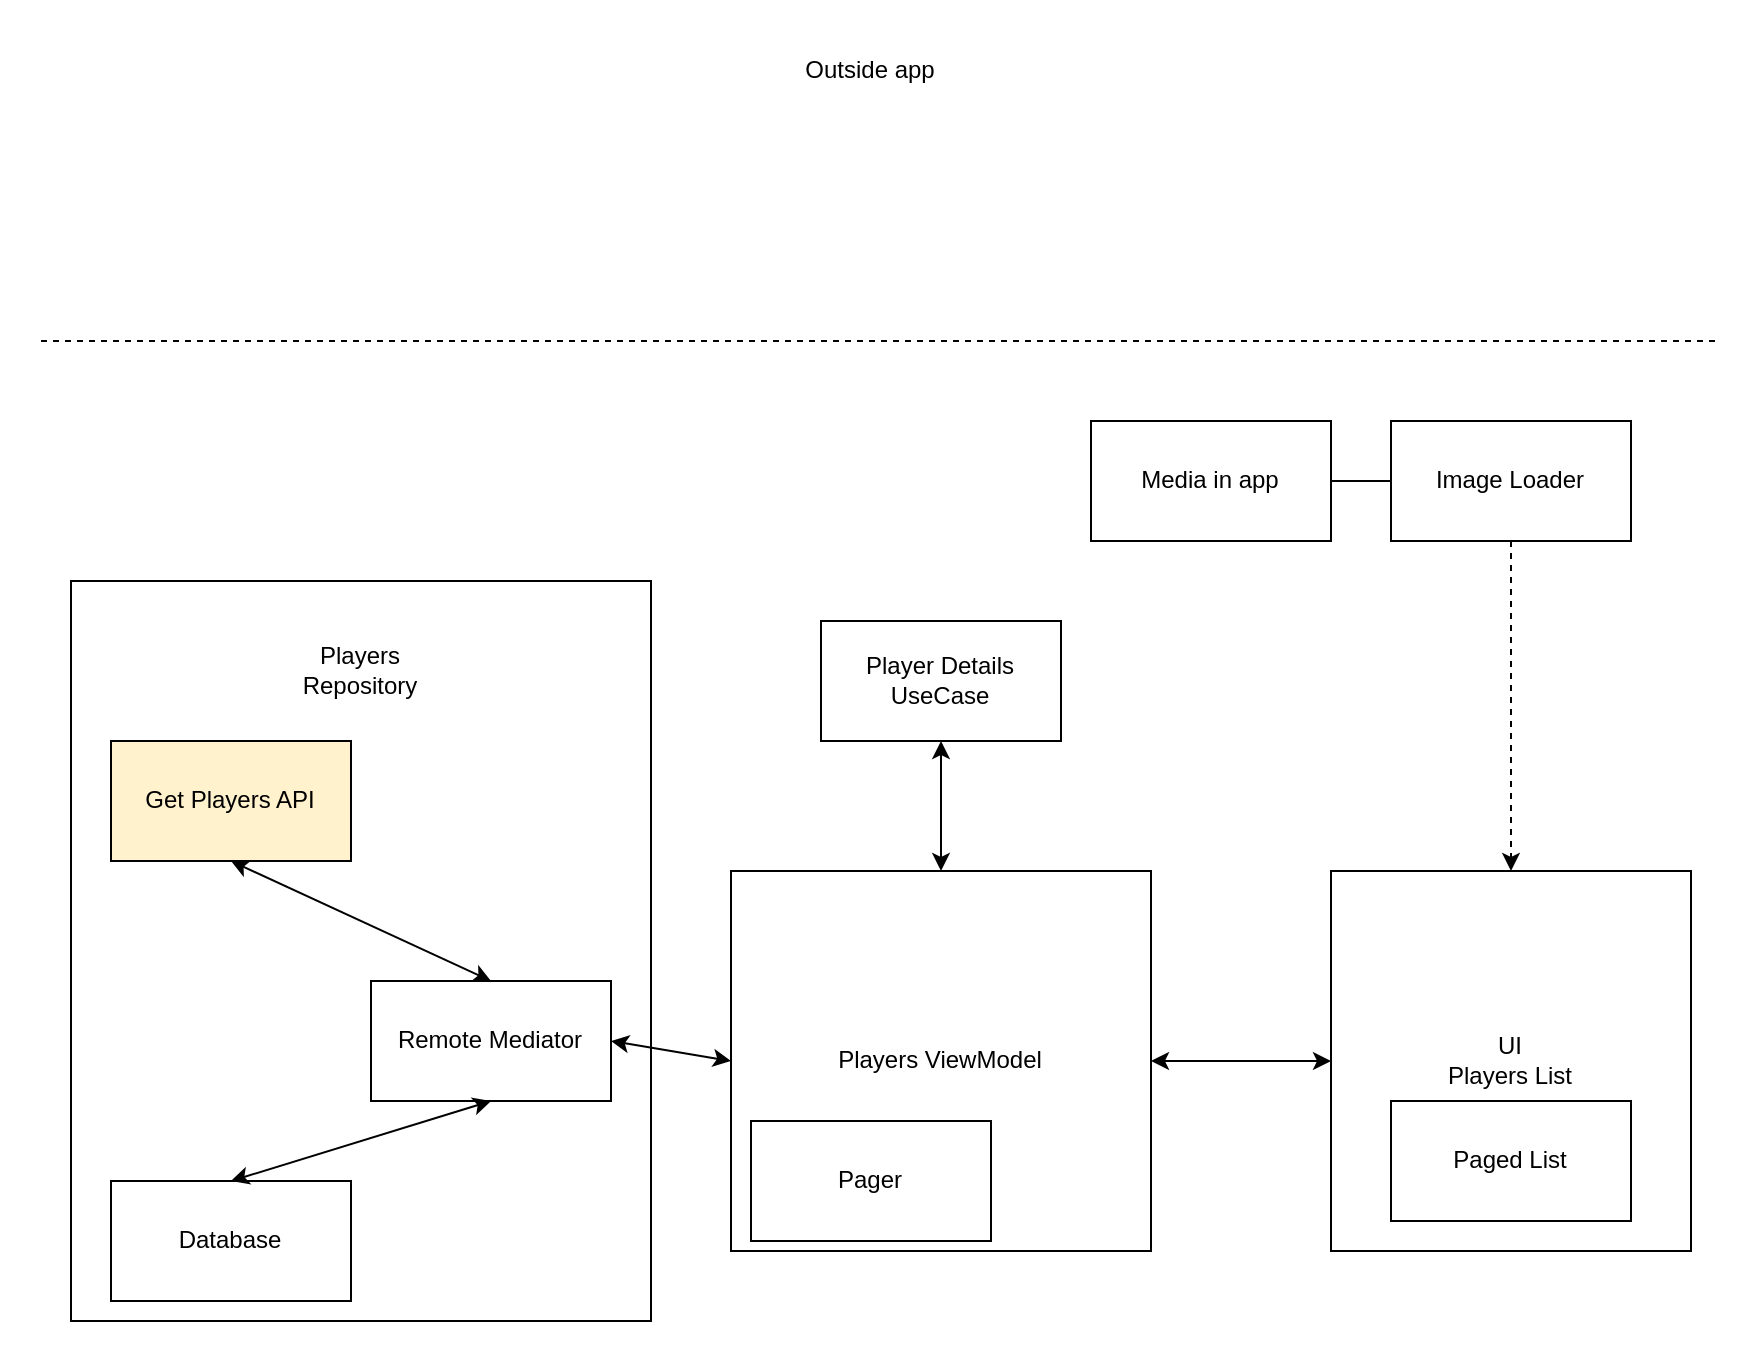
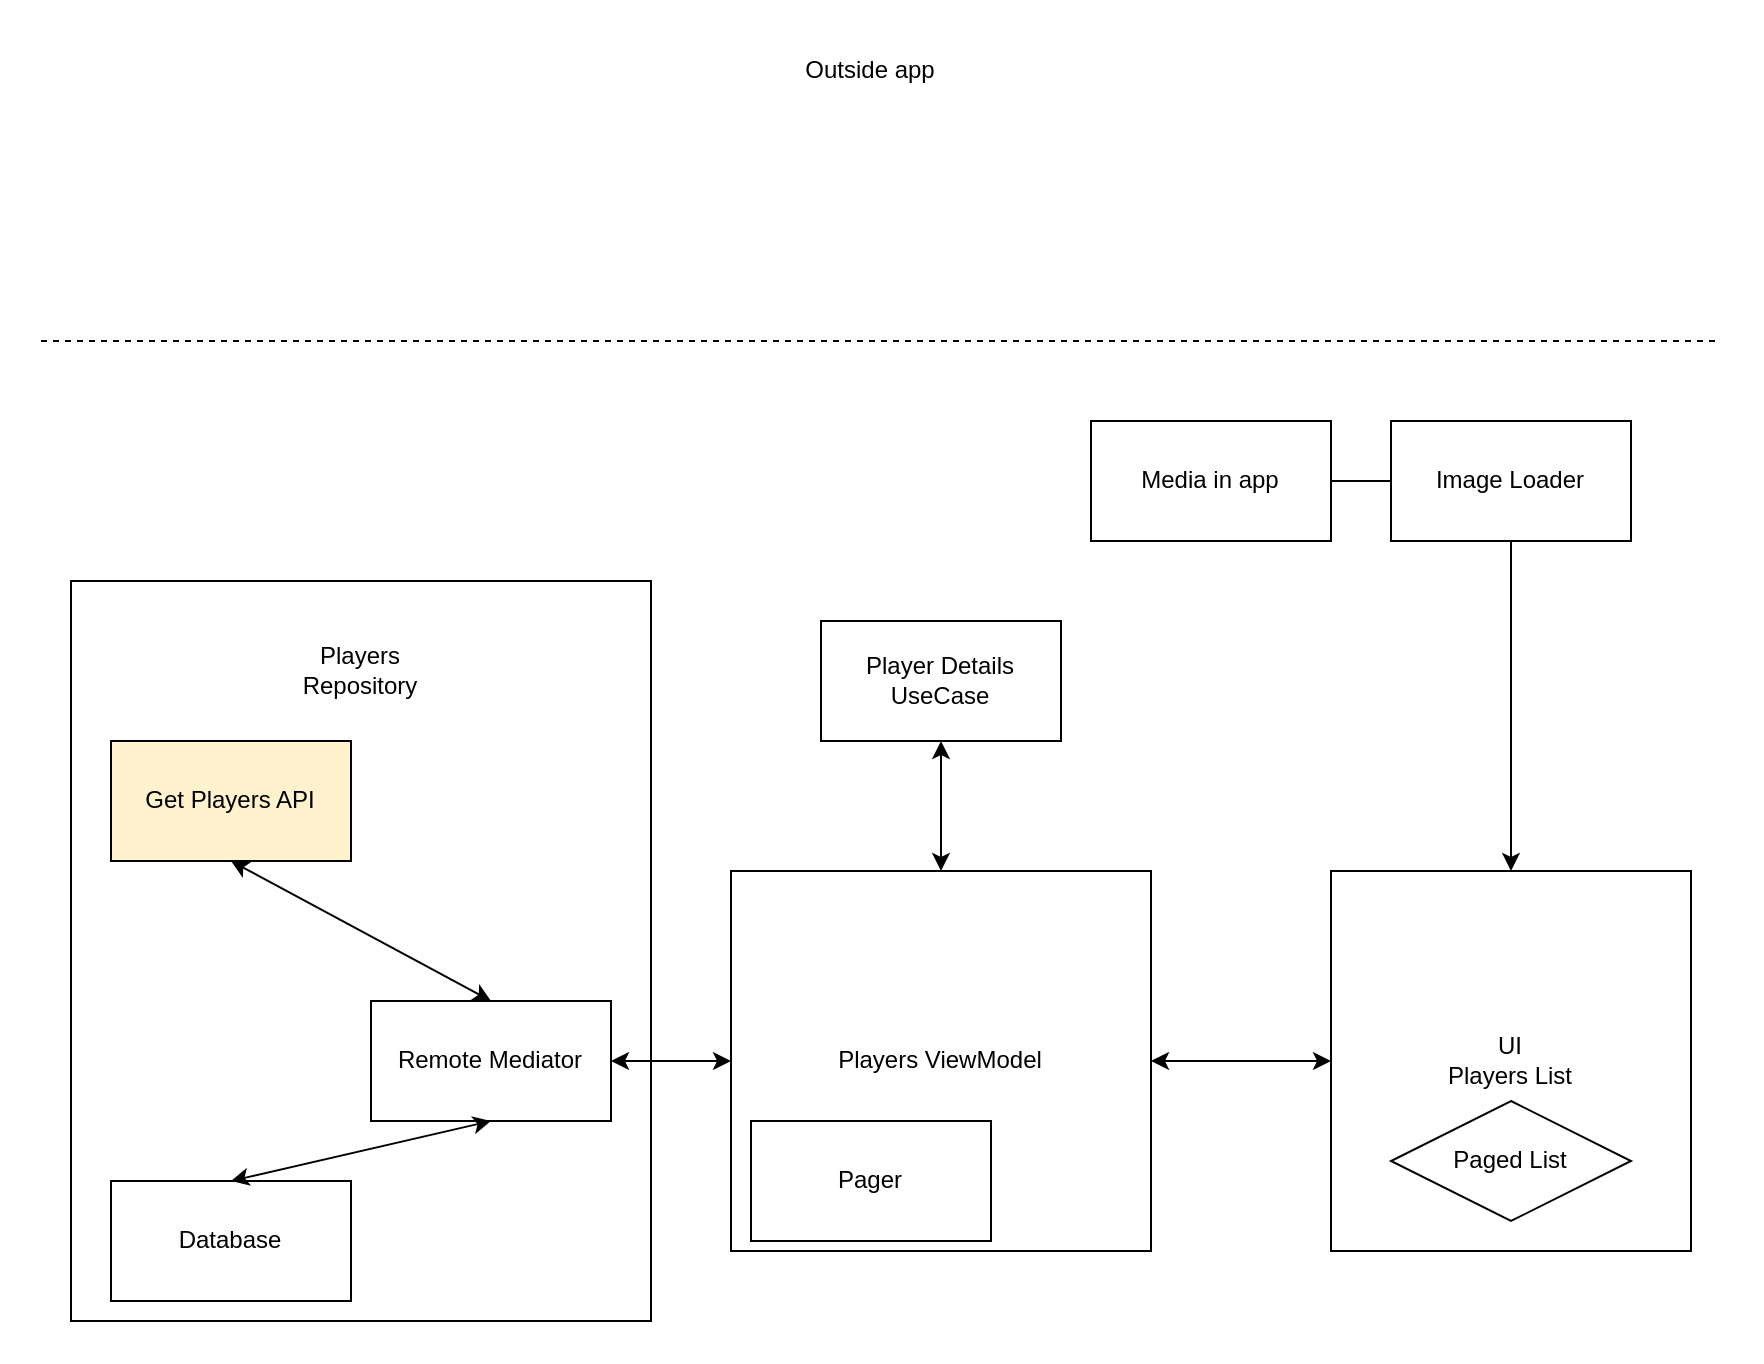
edge "Image Loader" -> "UI Players List": style dashed -> solid
node "Remote Mediator": moved (491, 1041) -> (491, 1061)
node "Paged List": shape rectangle -> diamond
